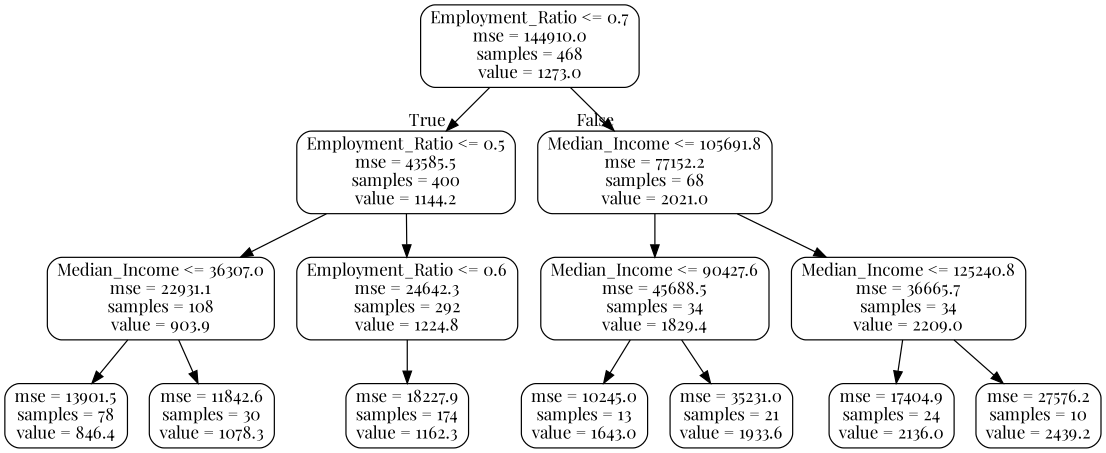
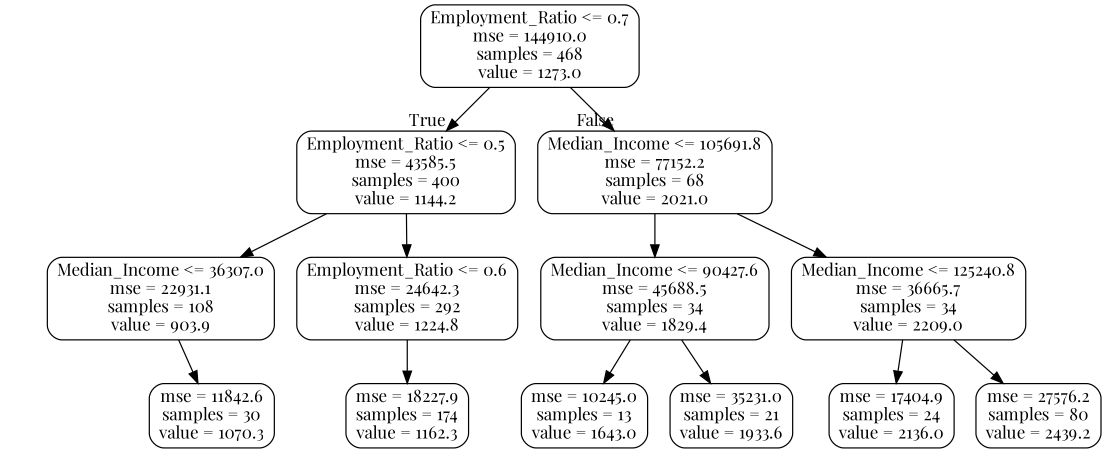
node "mse = 13901.5 samples = 78 value = 846.4": removed
node "mse = 11842.6 samples = 30 value = 1078.3": label "mse = 11842.6 samples = 30 value = 1078.3" -> "mse = 11842.6 samples = 30 value = 1070.3"
node "mse = 27576.2 samples = 10 value = 2439.2": label "mse = 27576.2 samples = 10 value = 2439.2" -> "mse = 27576.2 samples = 80 value = 2439.2"
